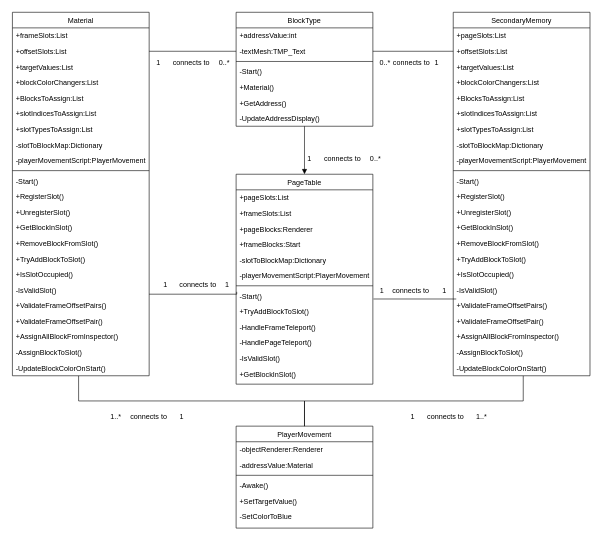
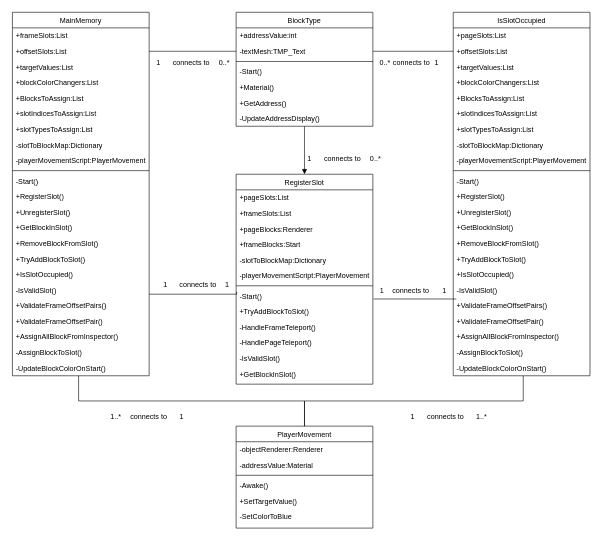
node "Material": label "Material" -> "MainMemory"
node "SecondaryMemory": label "SecondaryMemory" -> "IsSlotOccupied"
node "PageTable": label "PageTable" -> "RegisterSlot"
